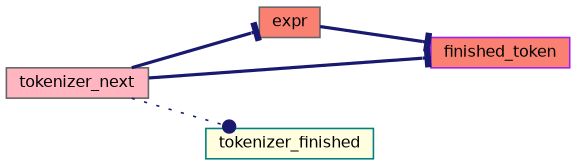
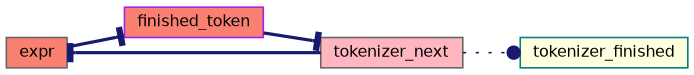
edge "tokenizer_next" -> "finished_token": reversed
